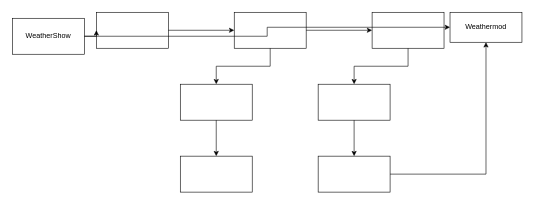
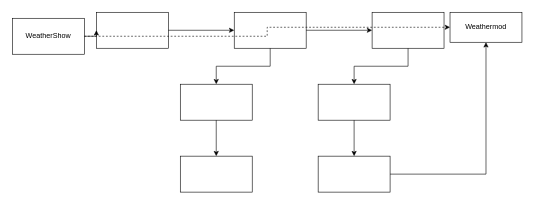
edge "WeatherShow" -> "Weathermod": style solid -> dashed
